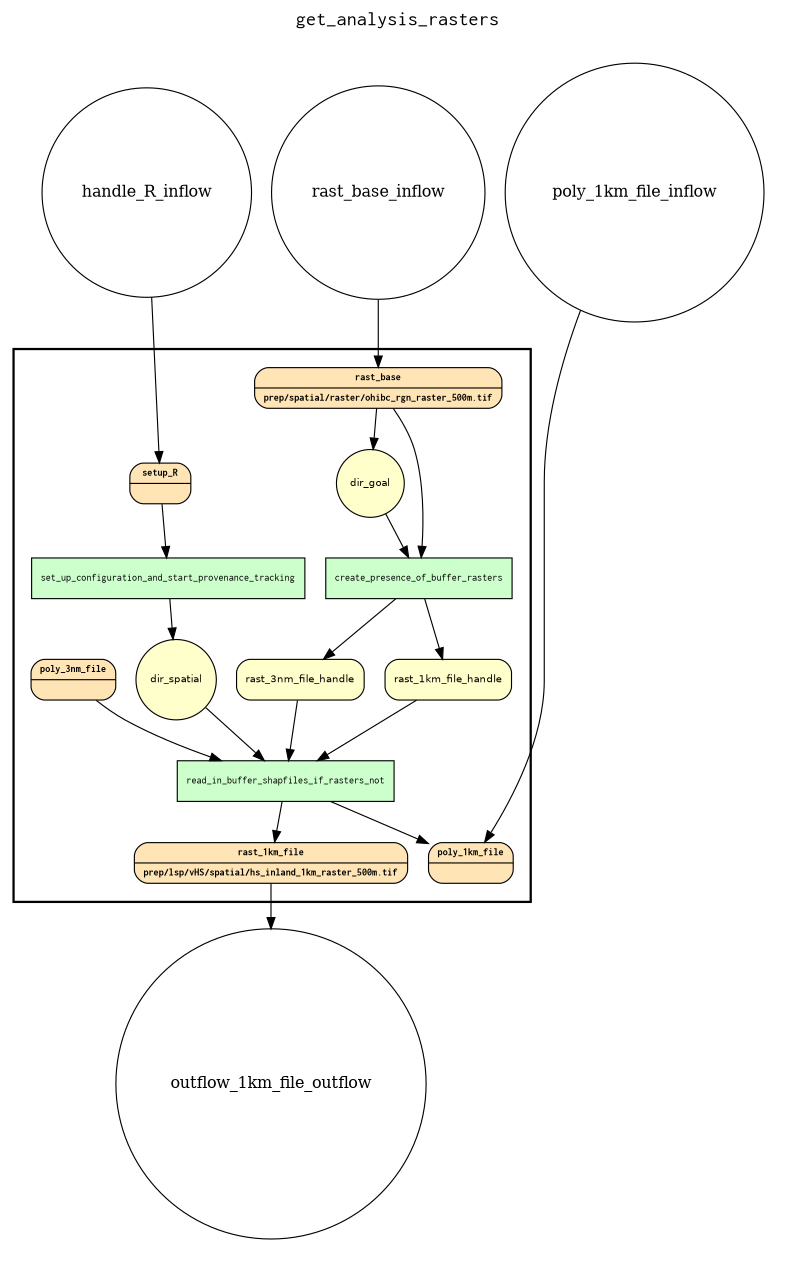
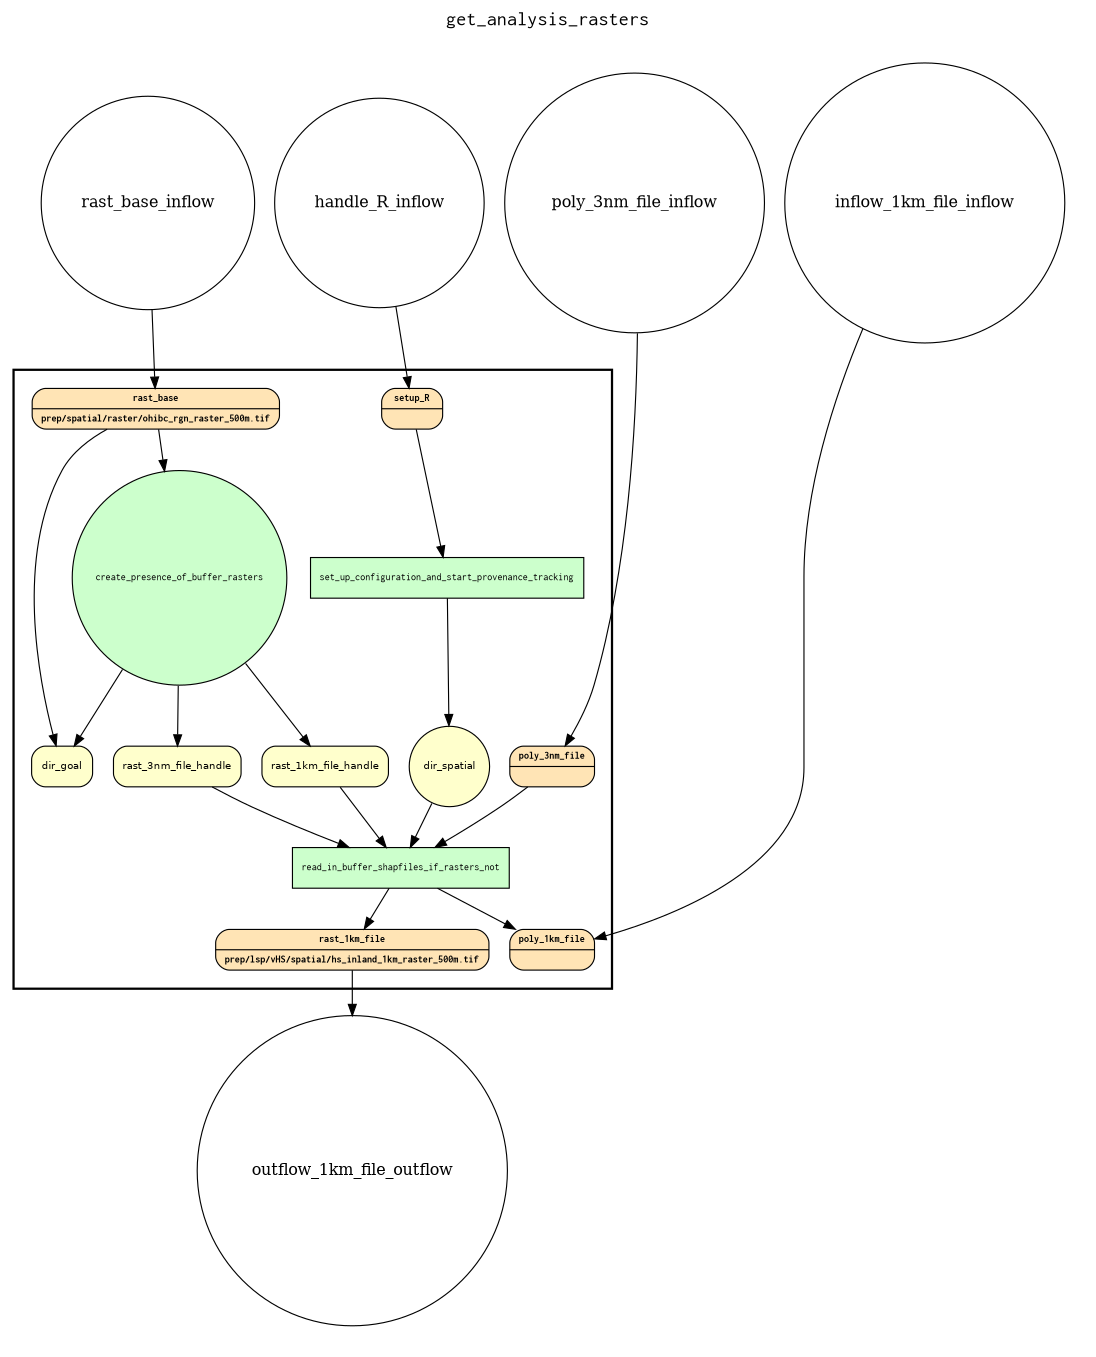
node "poly_1km_file_inflow": label "poly_1km_file_inflow" -> "inflow_1km_file_inflow"
node "poly_3nm_file_inflow": added
node "dir_goal": shape circle -> box
edge "dir_goal" -> "create_presence_of_buffer_rasters": reversed
node "create_presence_of_buffer_rasters": shape box -> circle
